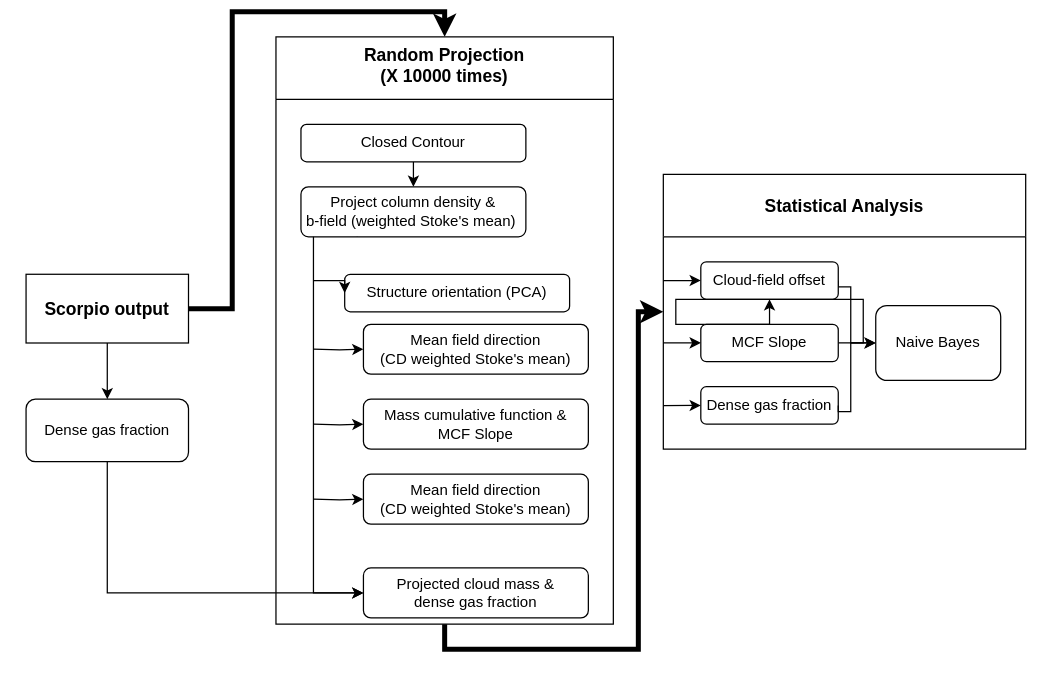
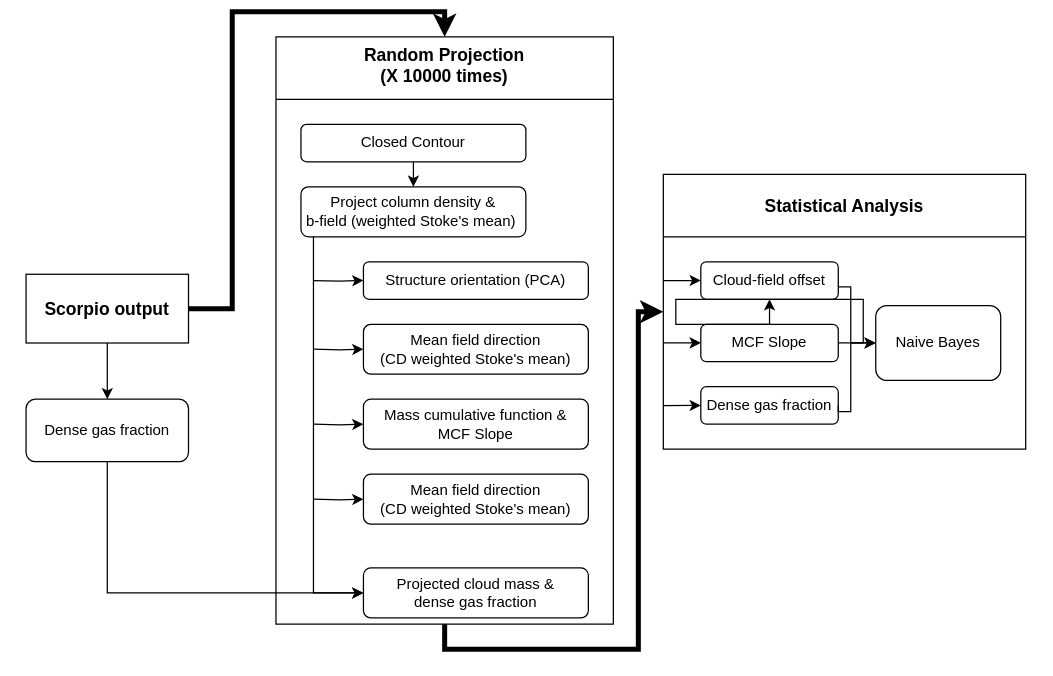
node "Structure orientation (PCA)": moved (457, 293) -> (476, 281)
